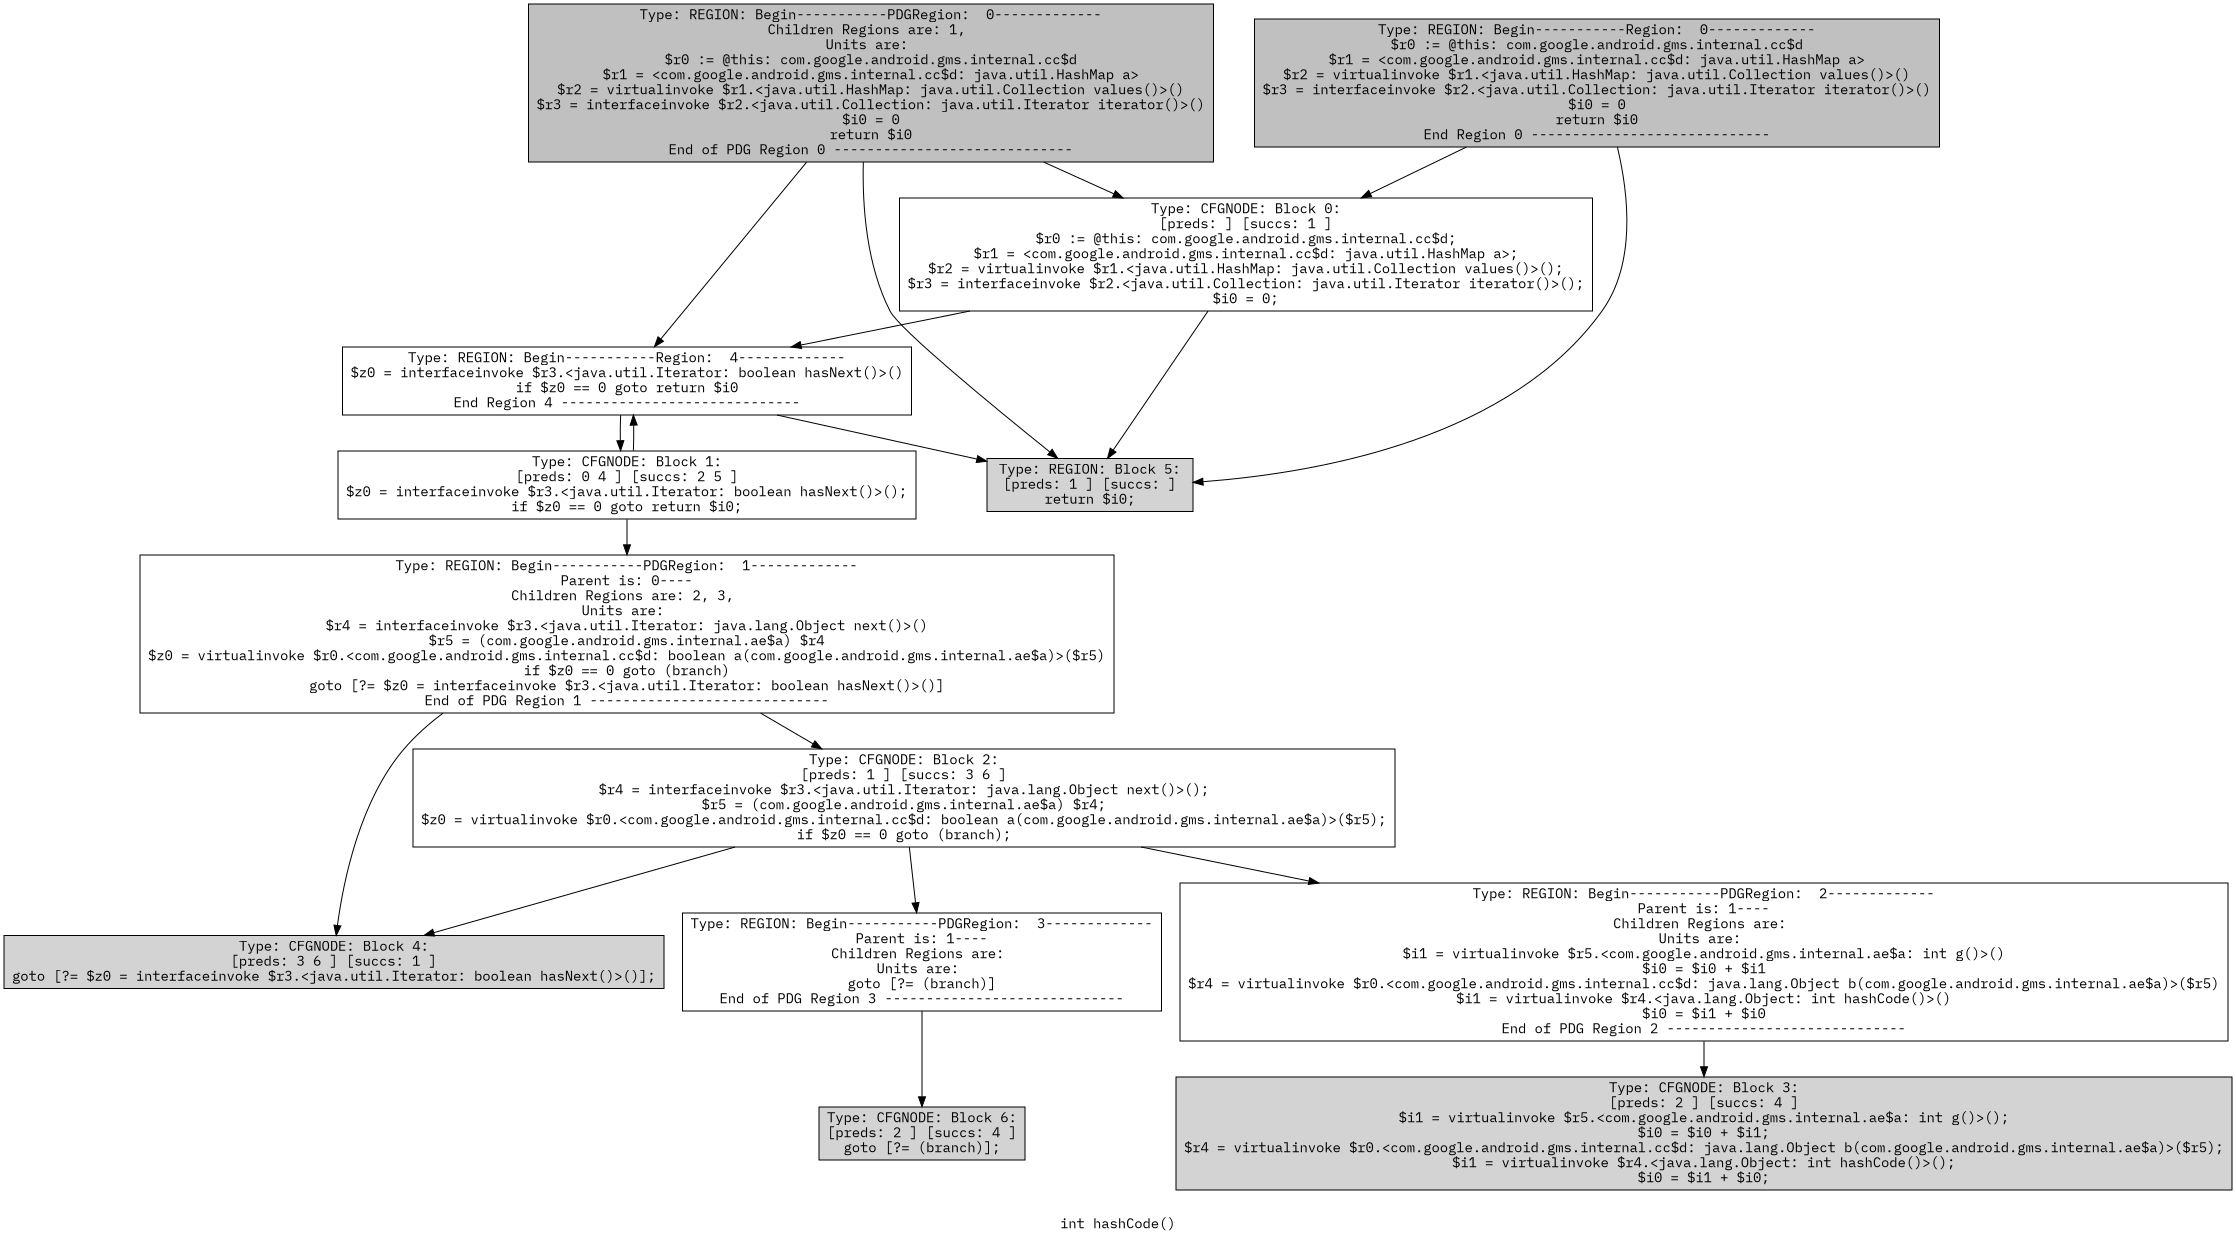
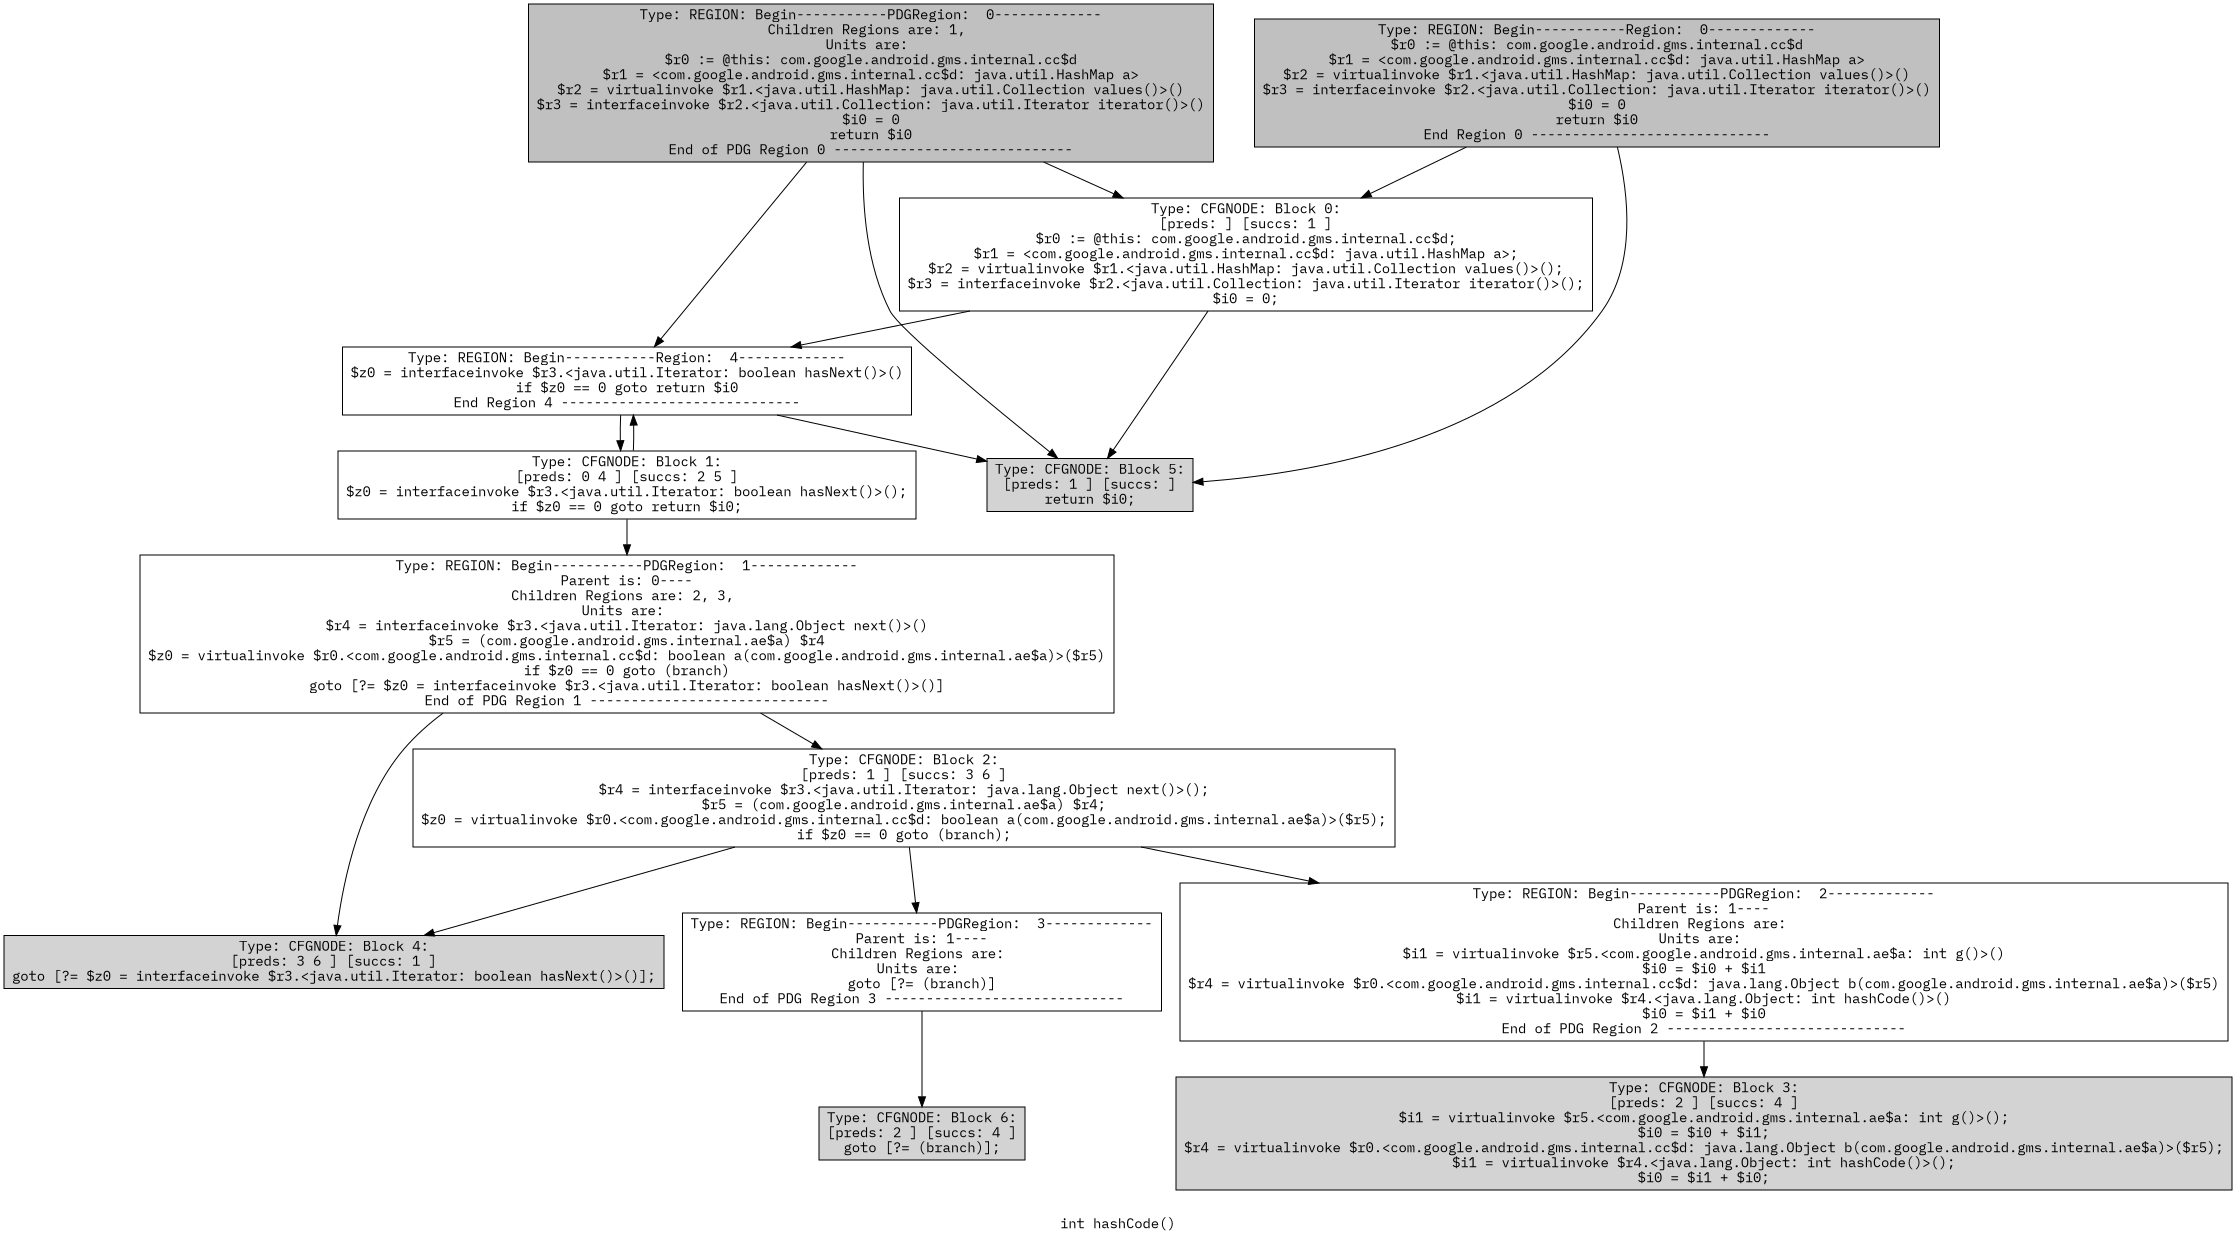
node "Type: REGION: Block 5: [preds: 1 ] [succs: ] return $i0;": label "Type: REGION: Block 5: [preds: 1 ] [succs: ] return $i0;" -> "Type: CFGNODE: Block 5: [preds: 1 ] [succs: ] return $i0;"
